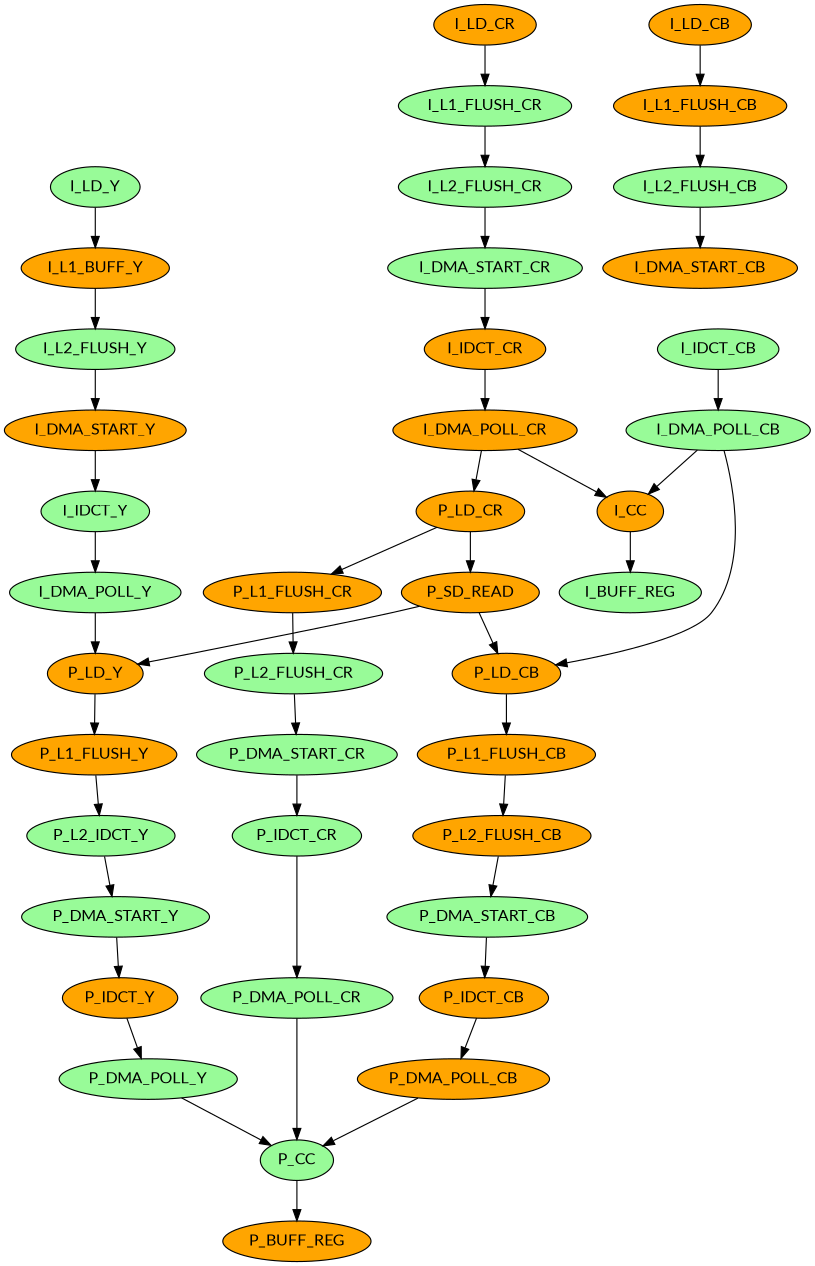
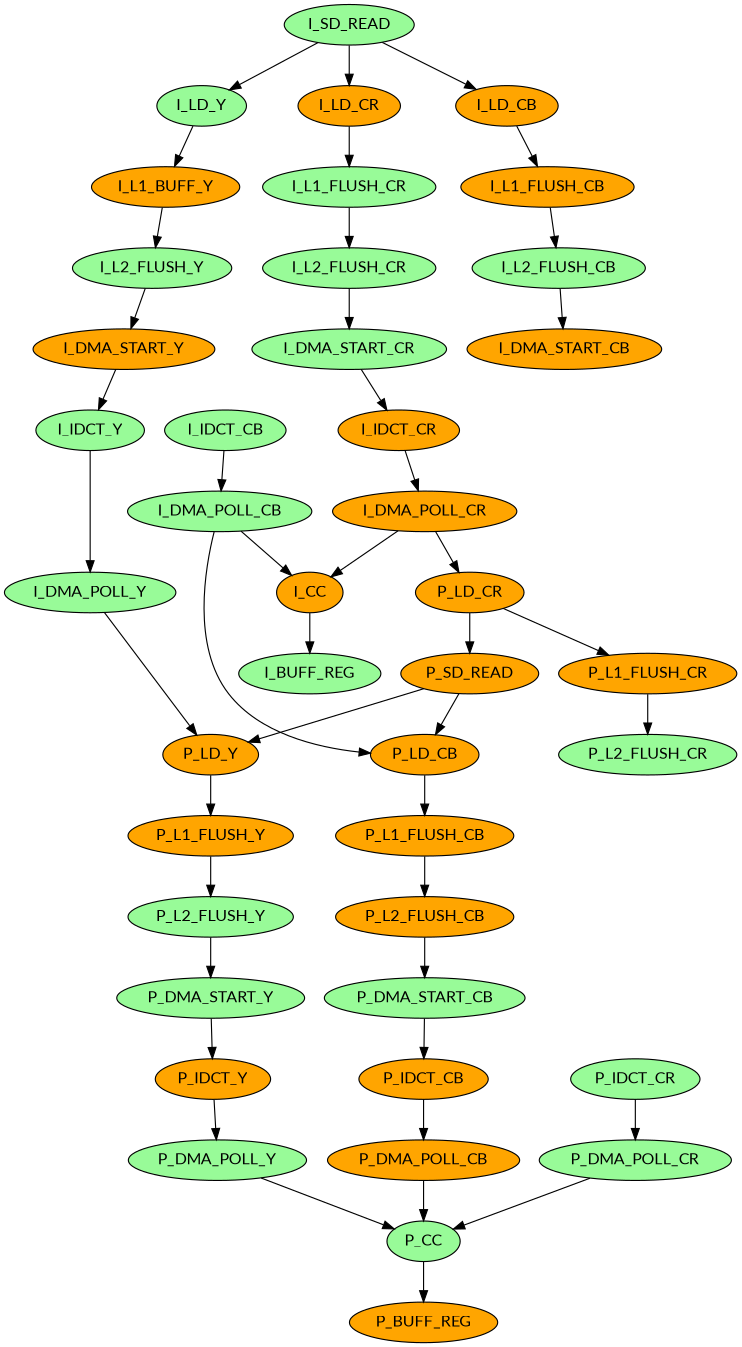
node "I_SD_READ": added
node "P_DMA_START_CR": removed
node "P_L2_IDCT_Y": label "P_L2_IDCT_Y" -> "P_L2_FLUSH_Y"
